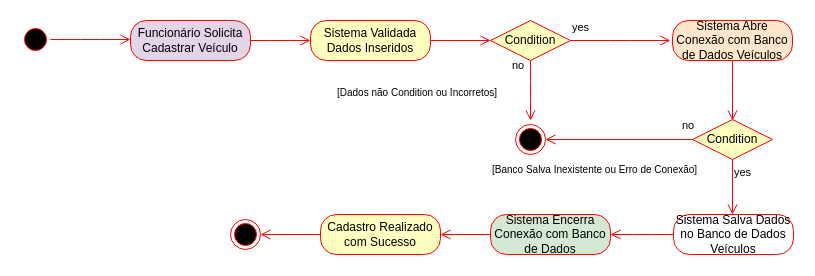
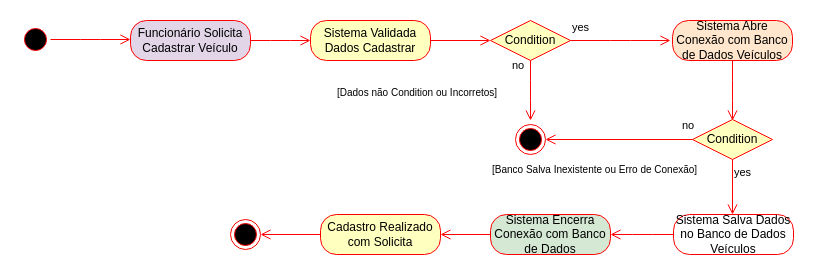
node "Sistema Validada Dados Inseridos": label "Sistema Validada Dados Inseridos" -> "Sistema Validada Dados Cadastrar"
node "Cadastro Realizado com Sucesso": label "Cadastro Realizado com Sucesso" -> "Cadastro Realizado com Solicita"
